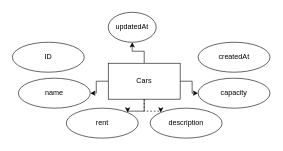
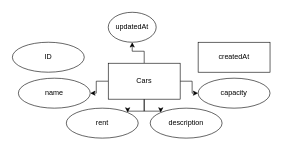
node "createdAt": shape ellipse -> rectangle
edge "Cars" -> "description": style dashed -> solid
